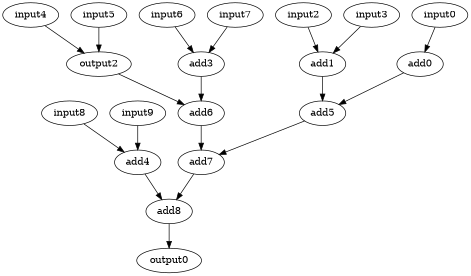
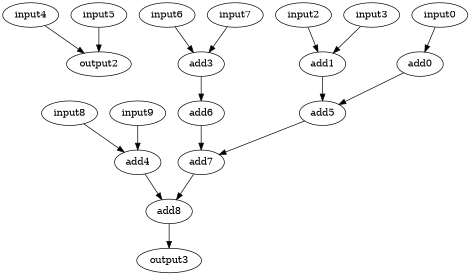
edge "output2" -> "add6": removed
node "output0": label "output0" -> "output3"
